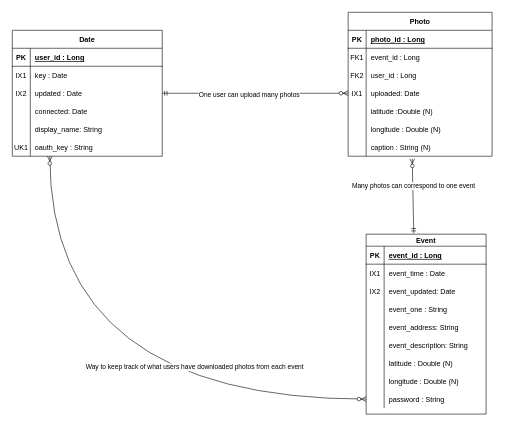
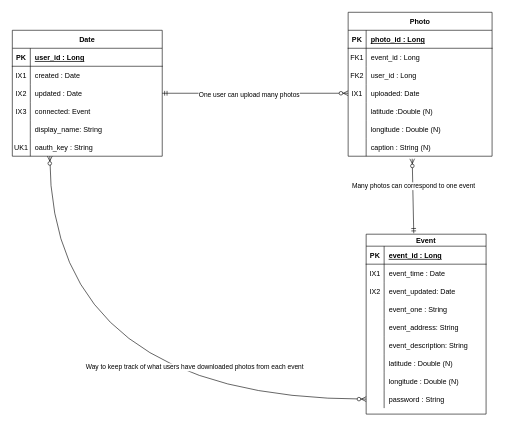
node "key : Date": label "key : Date" -> "created : Date"
node "IX3": added
node "connected: Date": label "connected: Date" -> "connected: Event"
